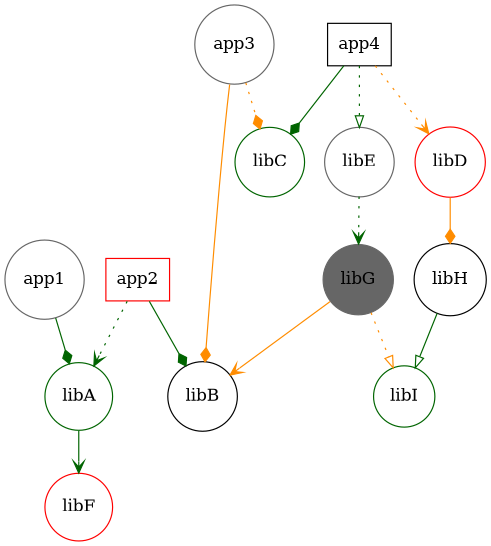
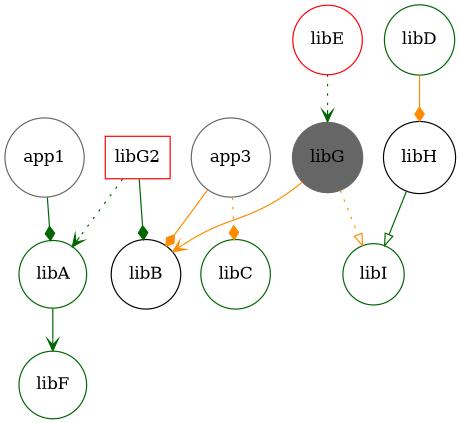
node "app4": removed
node "libE": color gray40 -> red
node "libD": color red -> darkgreen
node "app2": label "app2" -> "libG2"
node "libF": color red -> darkgreen
